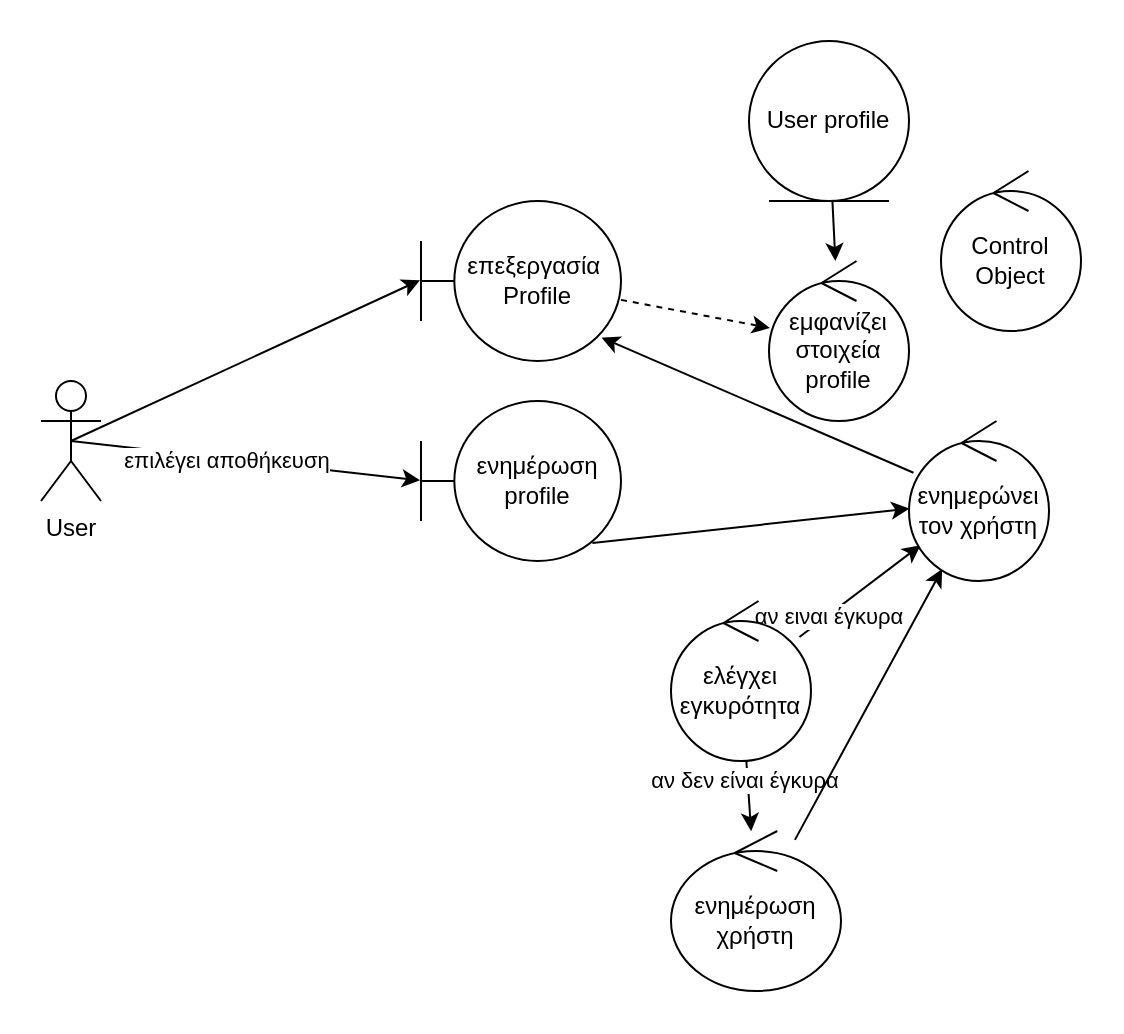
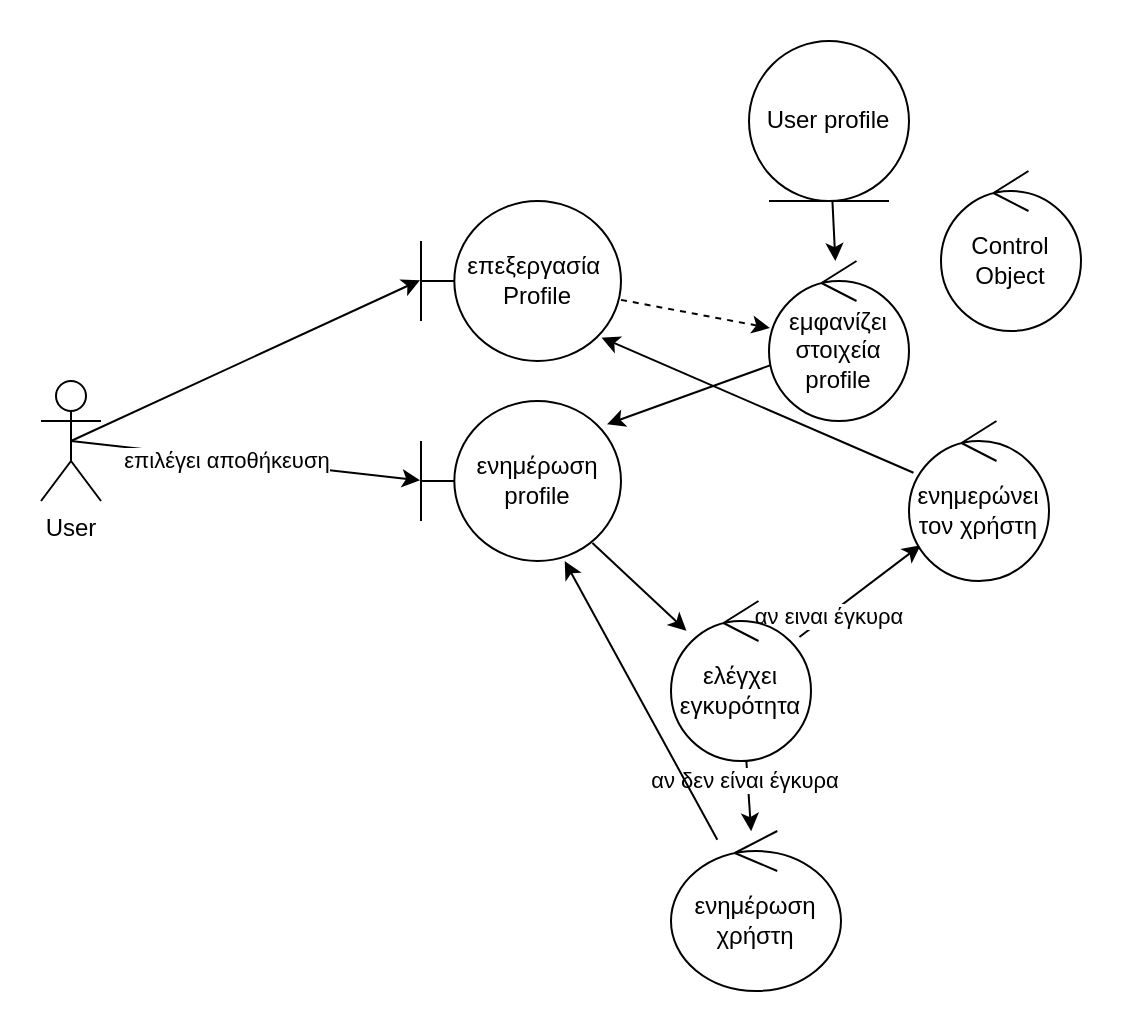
edge "εμφανίζει στοιχεία profile" -> "ενημέρωση profile": added
edge "ενημέρωση profile" -> "ενημερώνει τον χρήστη": now "ενημέρωση profile" -> "ελέγχει εγκυρότητα"
edge "ενημέρωση χρήστη" -> "ενημερώνει τον χρήστη": now "ενημέρωση χρήστη" -> "ενημέρωση profile"
